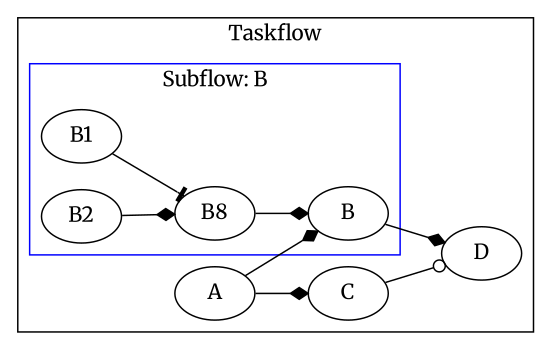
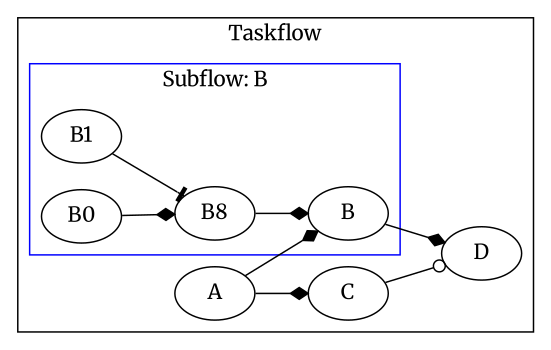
node "B2": label "B2" -> "B0"
